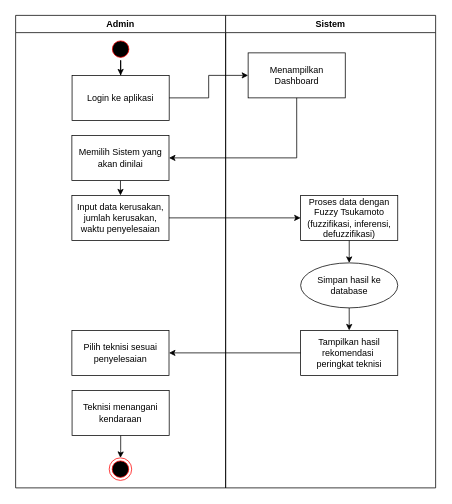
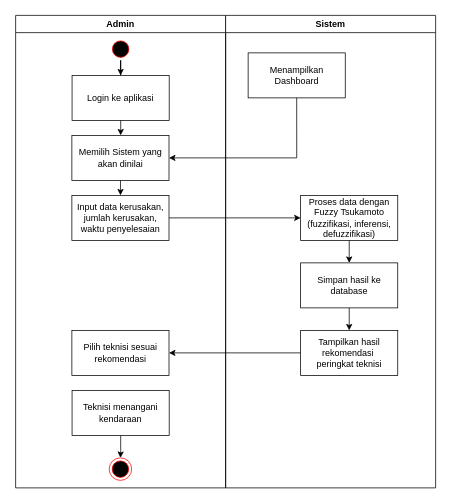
edge "Login ke aplikasi" -> "Menampilkan Dashboard": now "Login ke aplikasi" -> "Memilih Sistem yang akan dinilai"
node "Simpan hasil ke database": shape ellipse -> rectangle
node "Pilih teknisi sesuai penyelesaian": label "Pilih teknisi sesuai penyelesaian" -> "Pilih teknisi sesuai rekomendasi"
